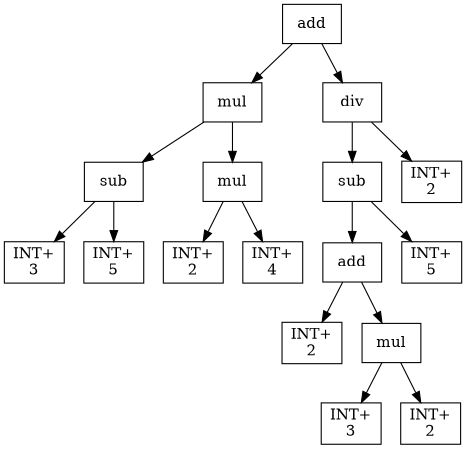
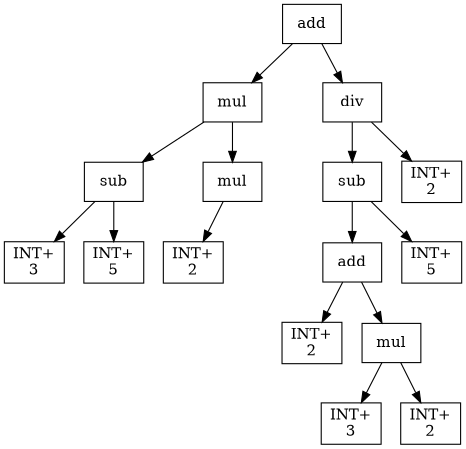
node "INT+ 4": removed
